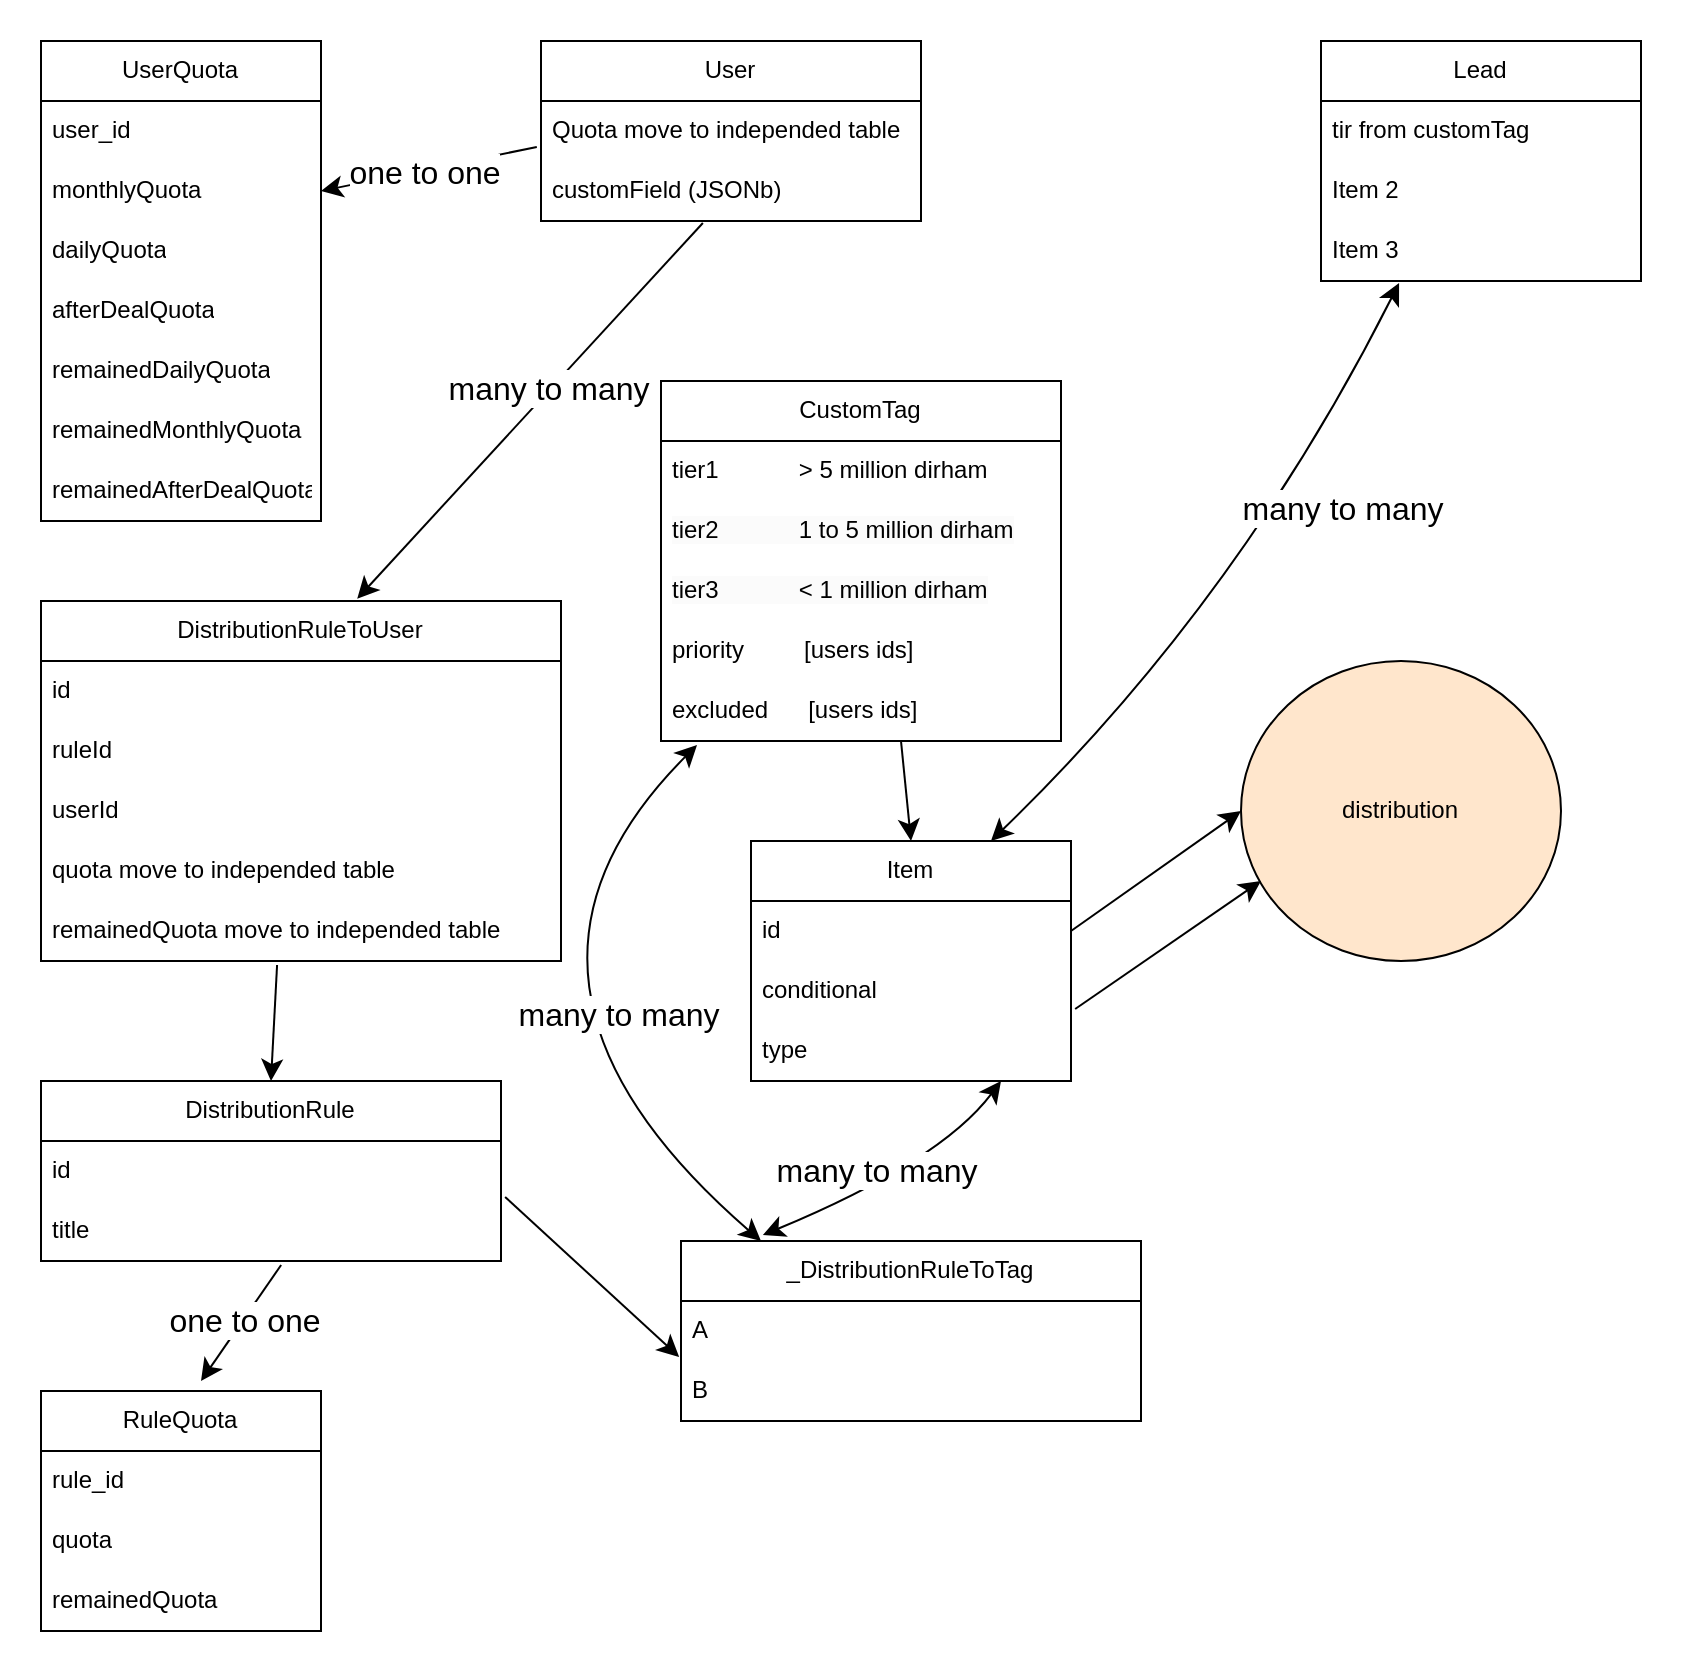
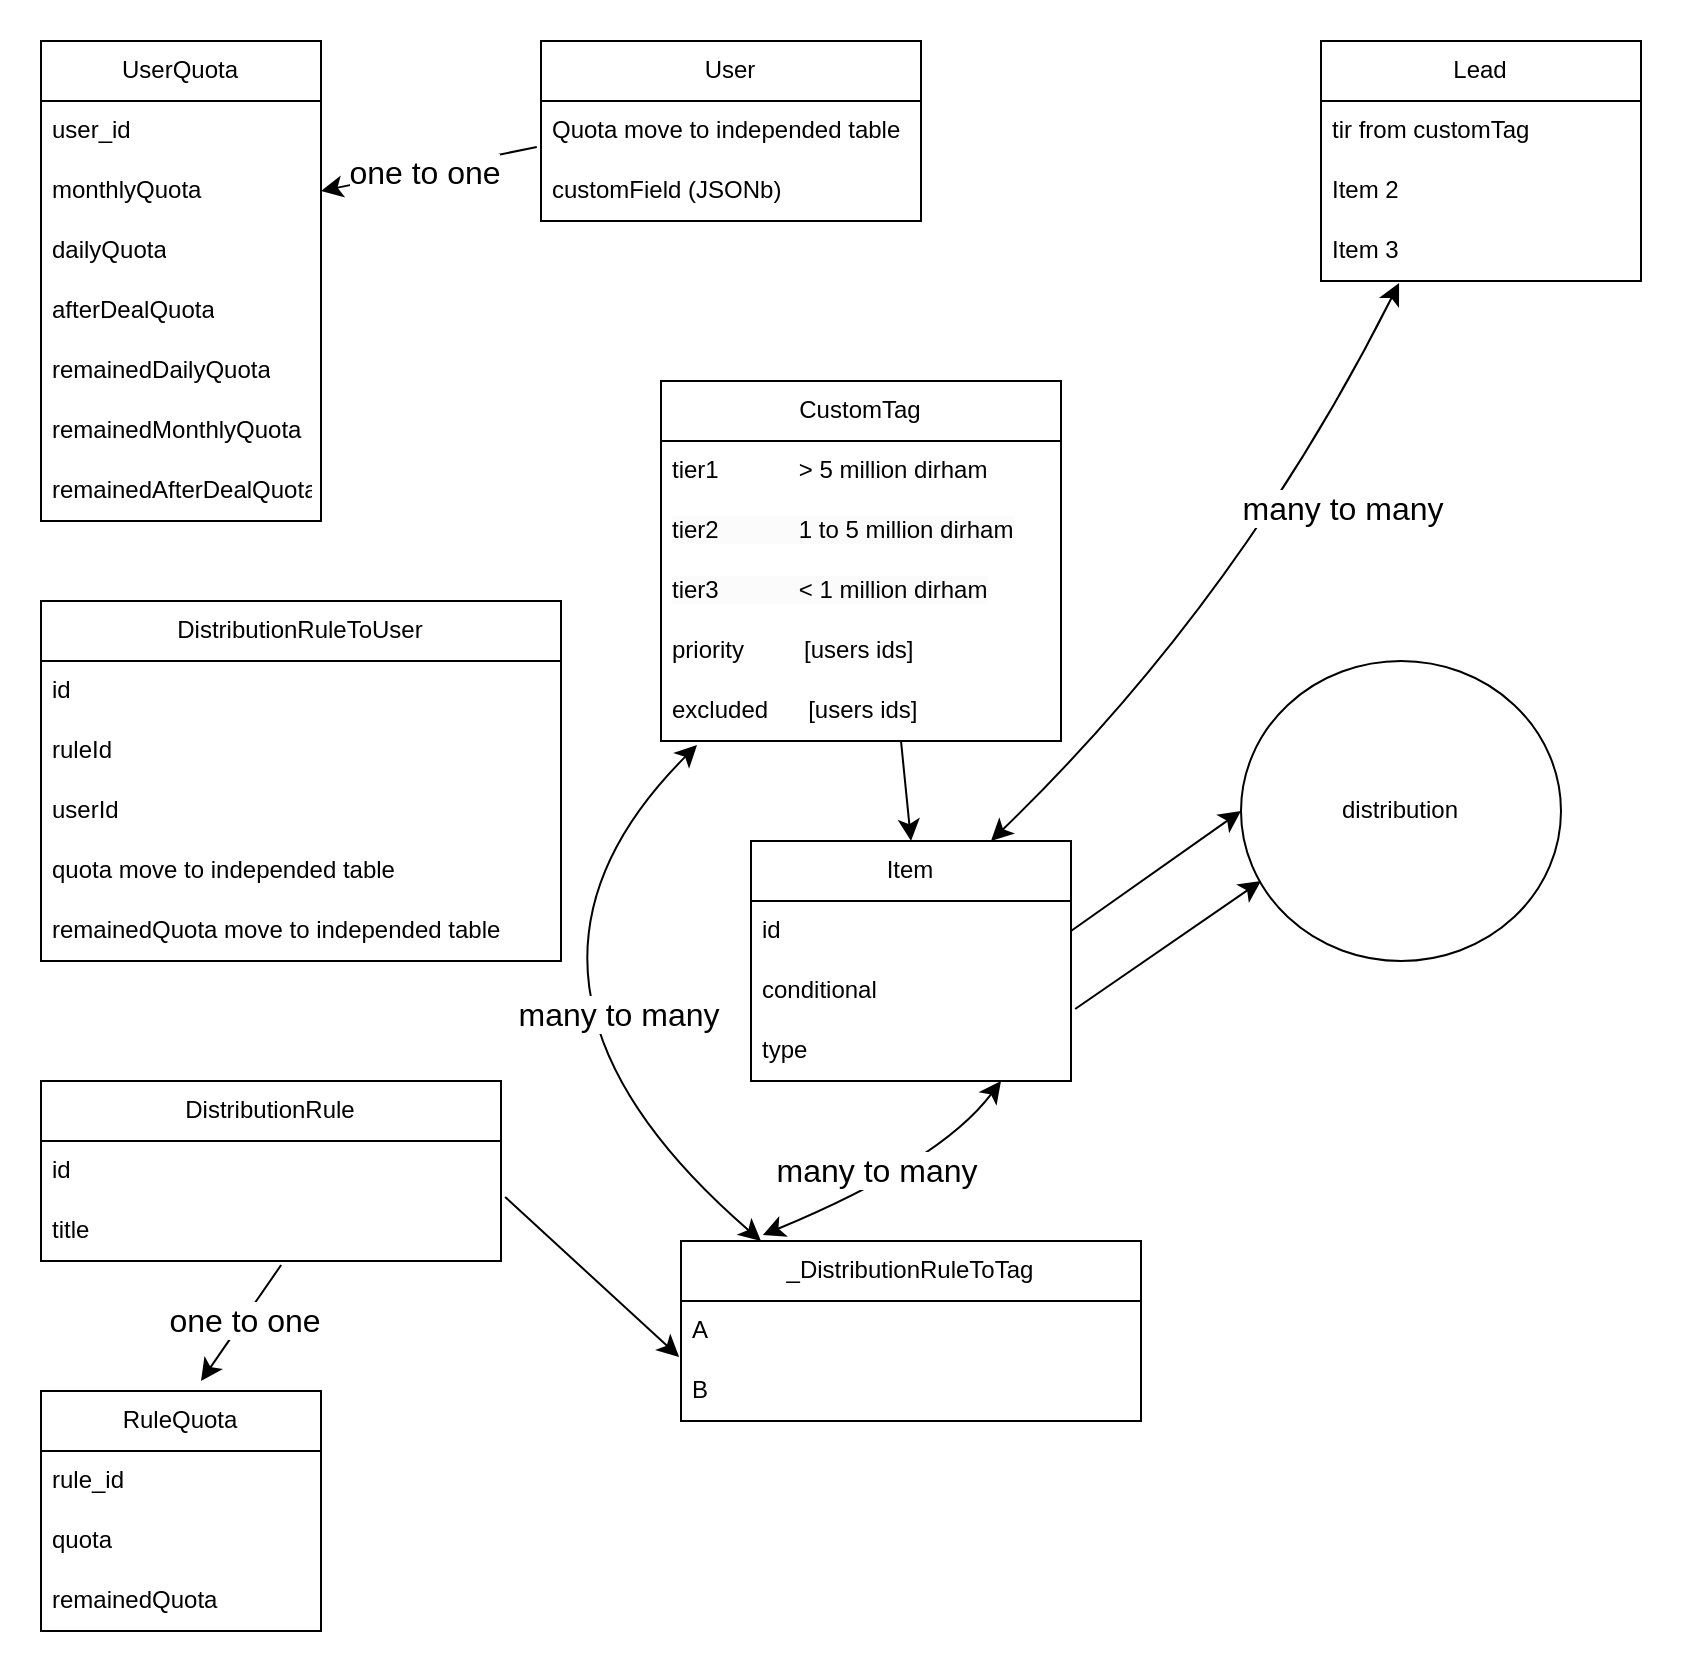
edge "customField (JSONb)" -> "DistributionRuleToUser": removed, label "many to many"
node "distribution": fillcolor #ffe6cc -> #ffffff
edge "remainedQuota move to independed table" -> "DistributionRule": removed
